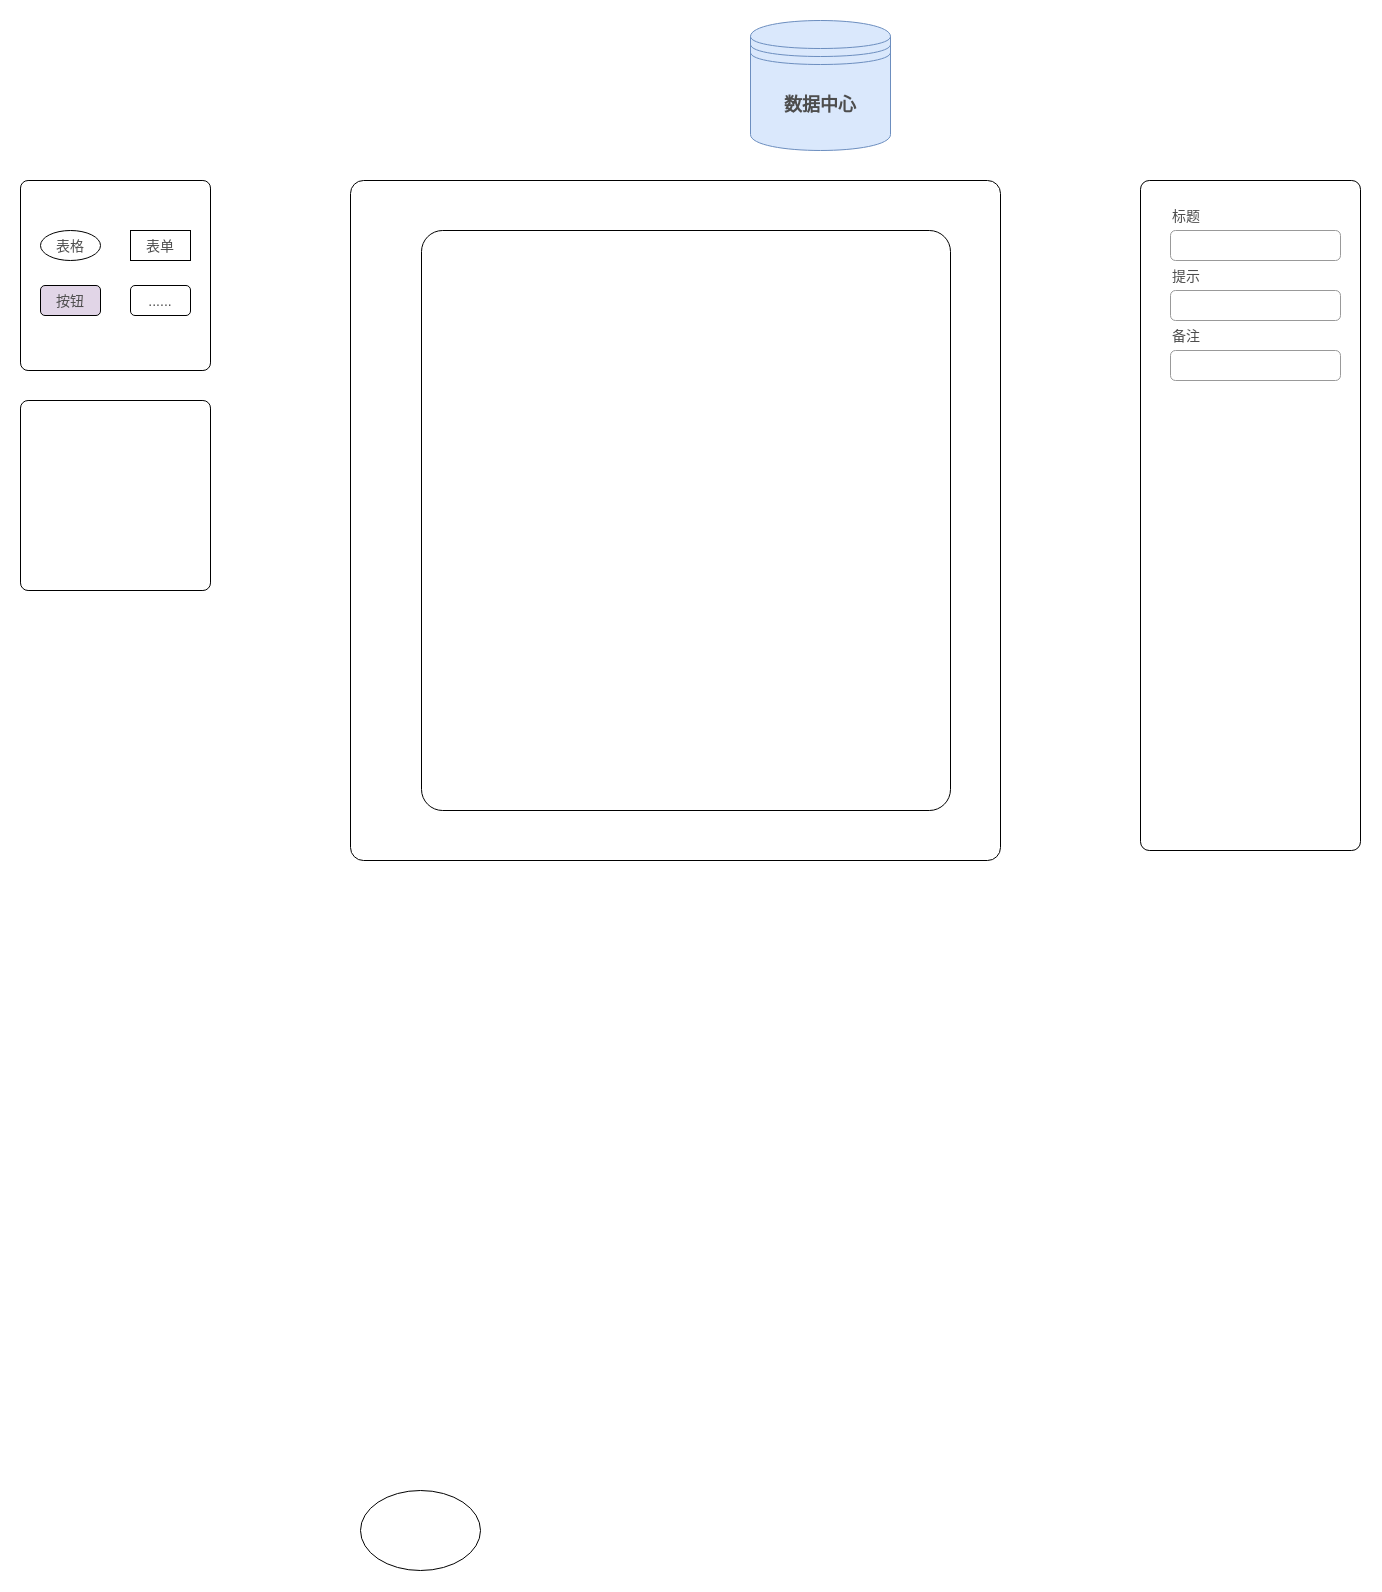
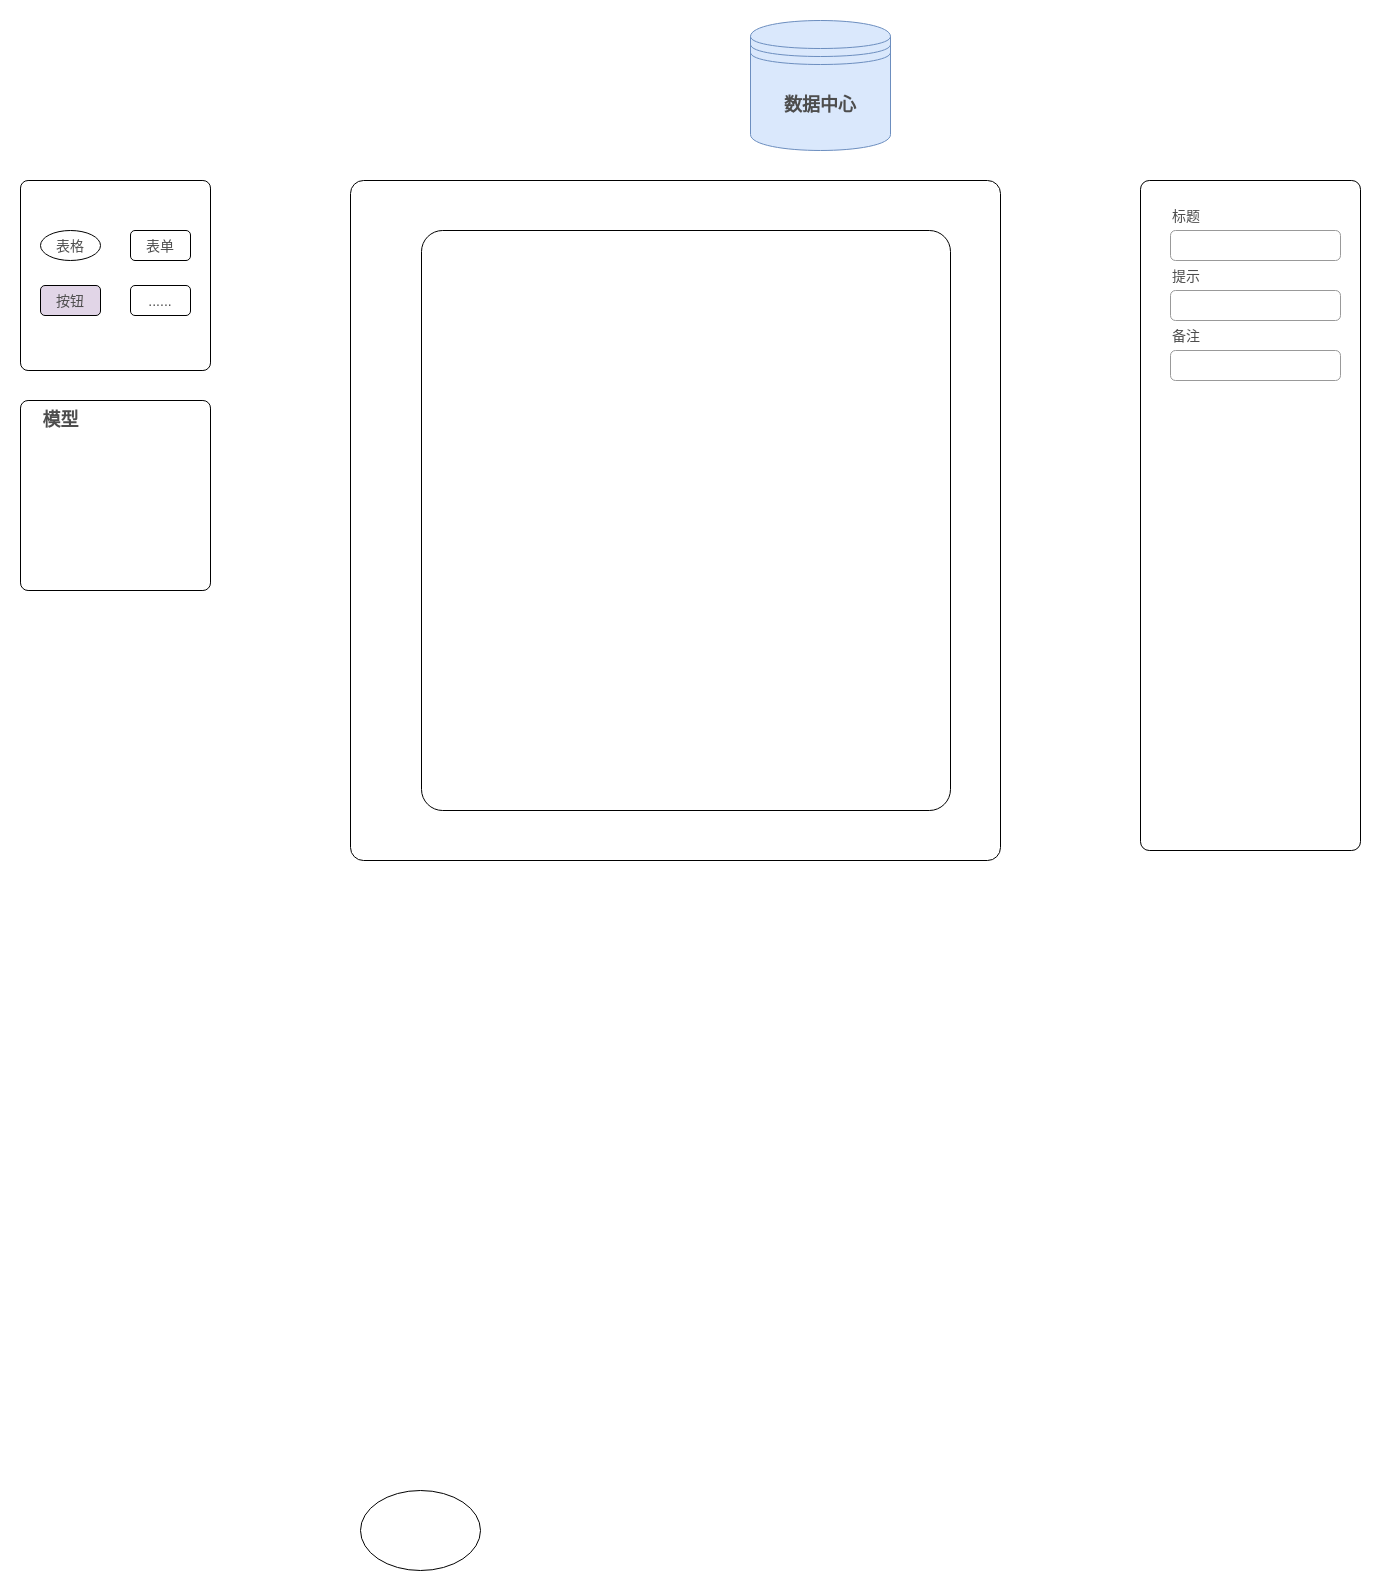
node "表单": shape rectangle -> rounded rectangle
node "模型": added
